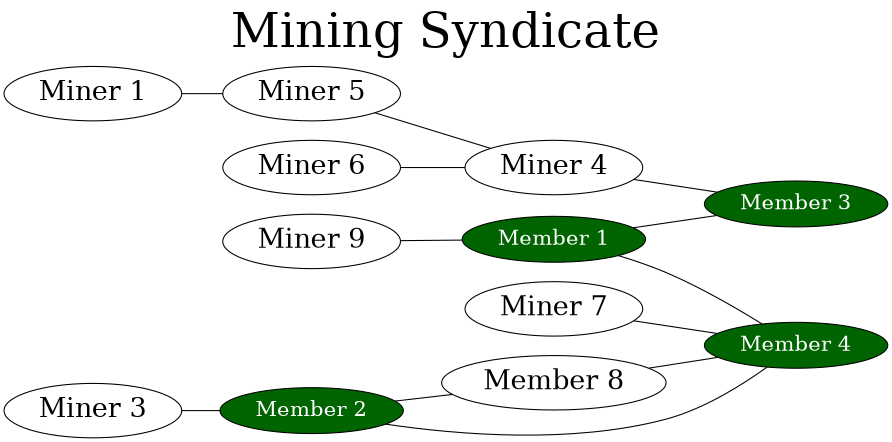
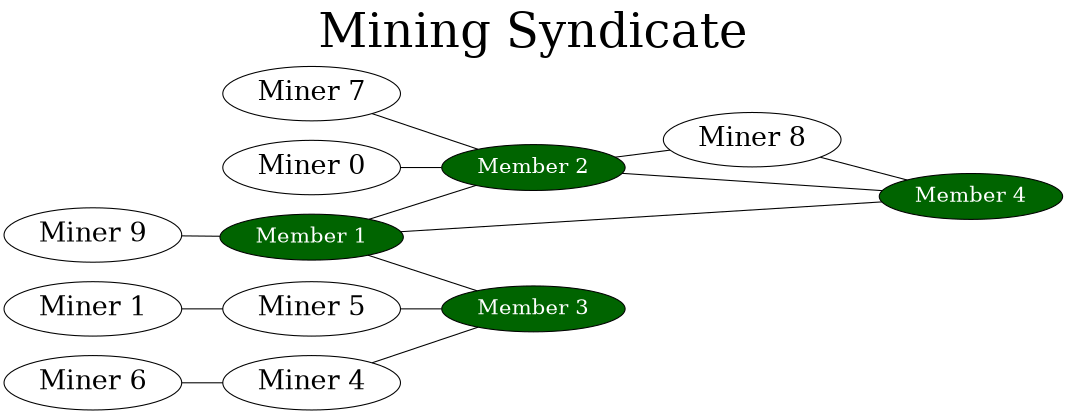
edge "Miner 5" -- "Miner 4": now "Miner 5" -- "Member 3"
edge "Member 2" -- "Member 1": added
edge "Miner 7" -- "Member 4": now "Miner 7" -- "Member 2"
node "Member 8": label "Member 8" -> "Miner 8"
node "Miner 3": label "Miner 3" -> "Miner 0"
